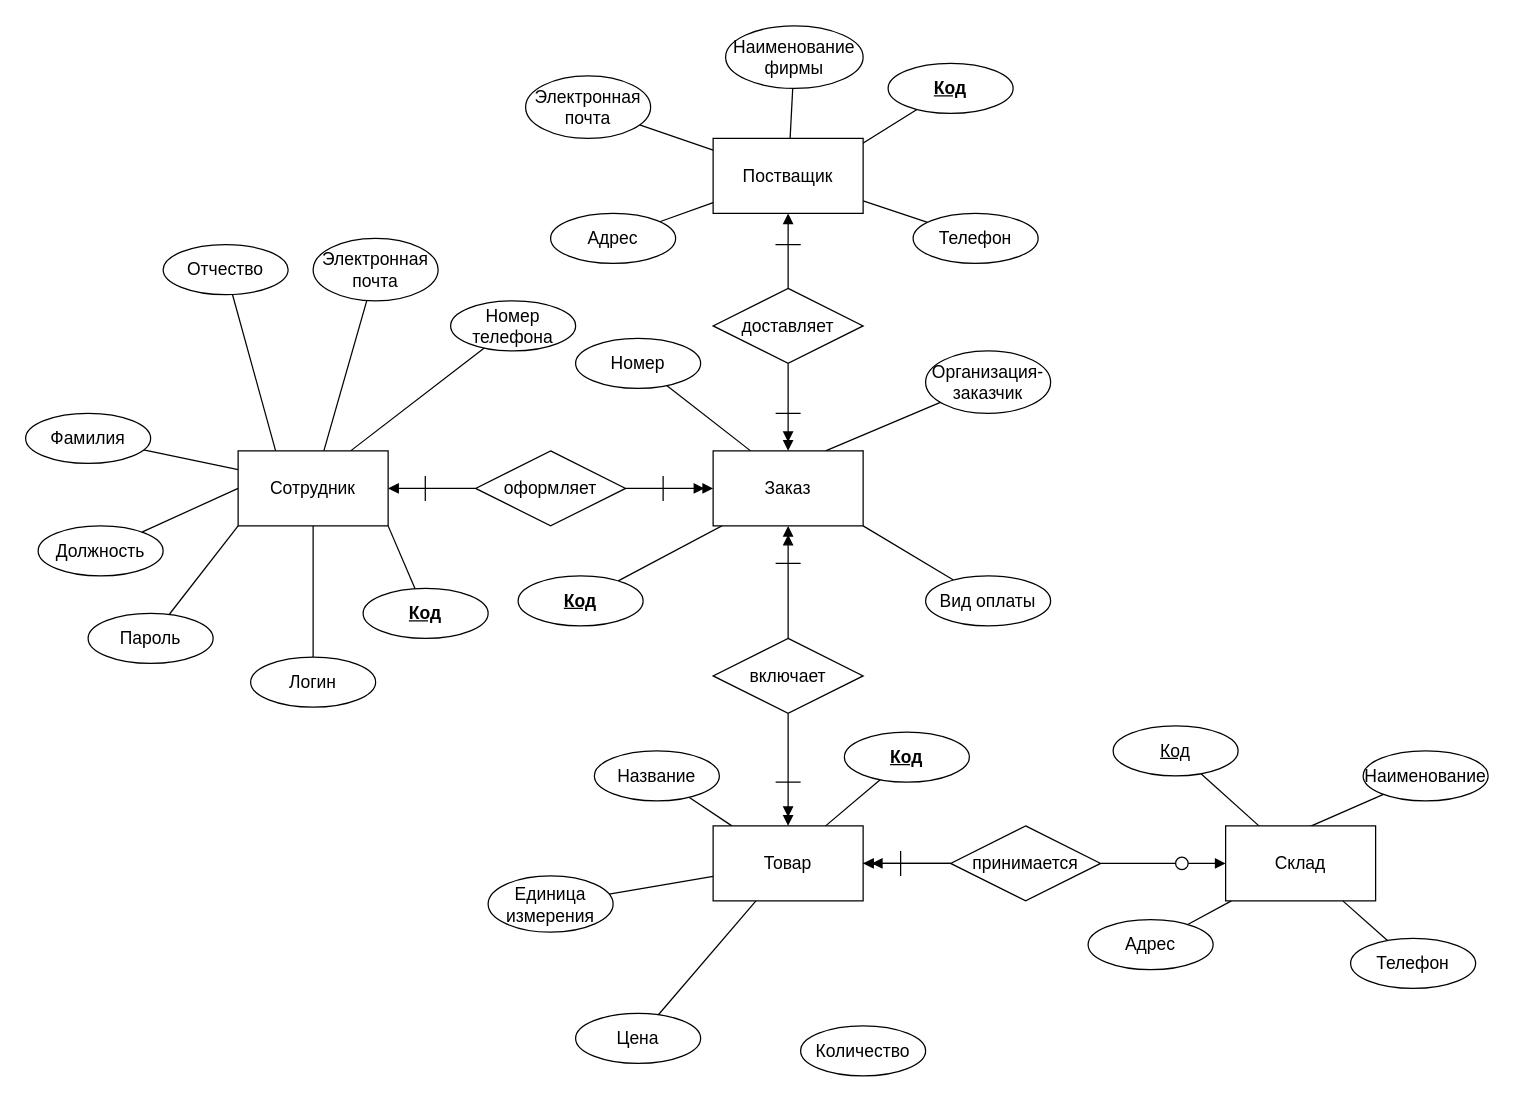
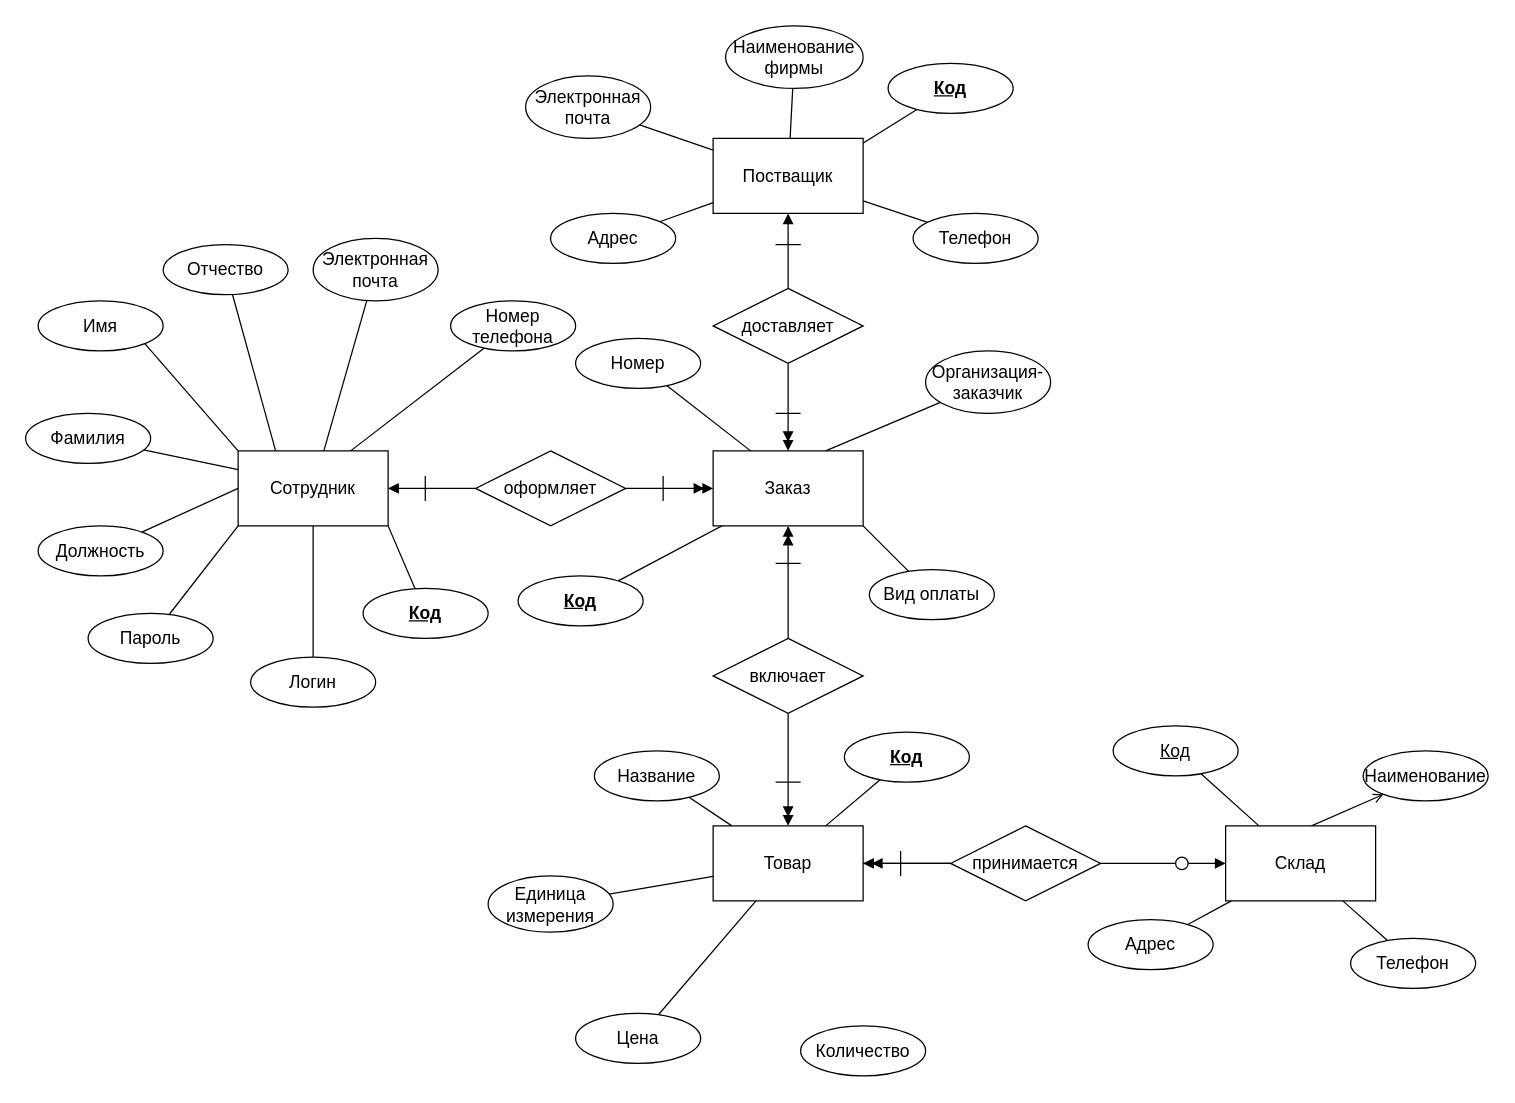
node "Имя": added
edge "Имя" -- "Сотрудник": added
node "Вид оплаты": moved (988, 601) -> (932, 594)
edge "Наименование" -- "Склад": arrowhead none -> open
